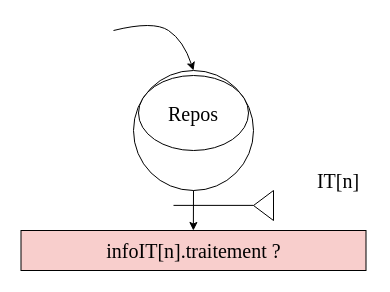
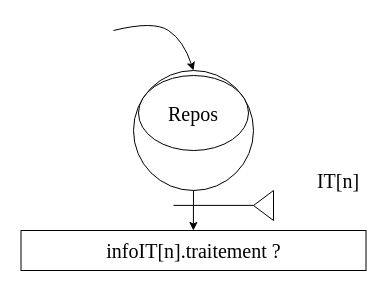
node "infoIT[n].traitement ?": fillcolor #f8cecc -> #ffffff
